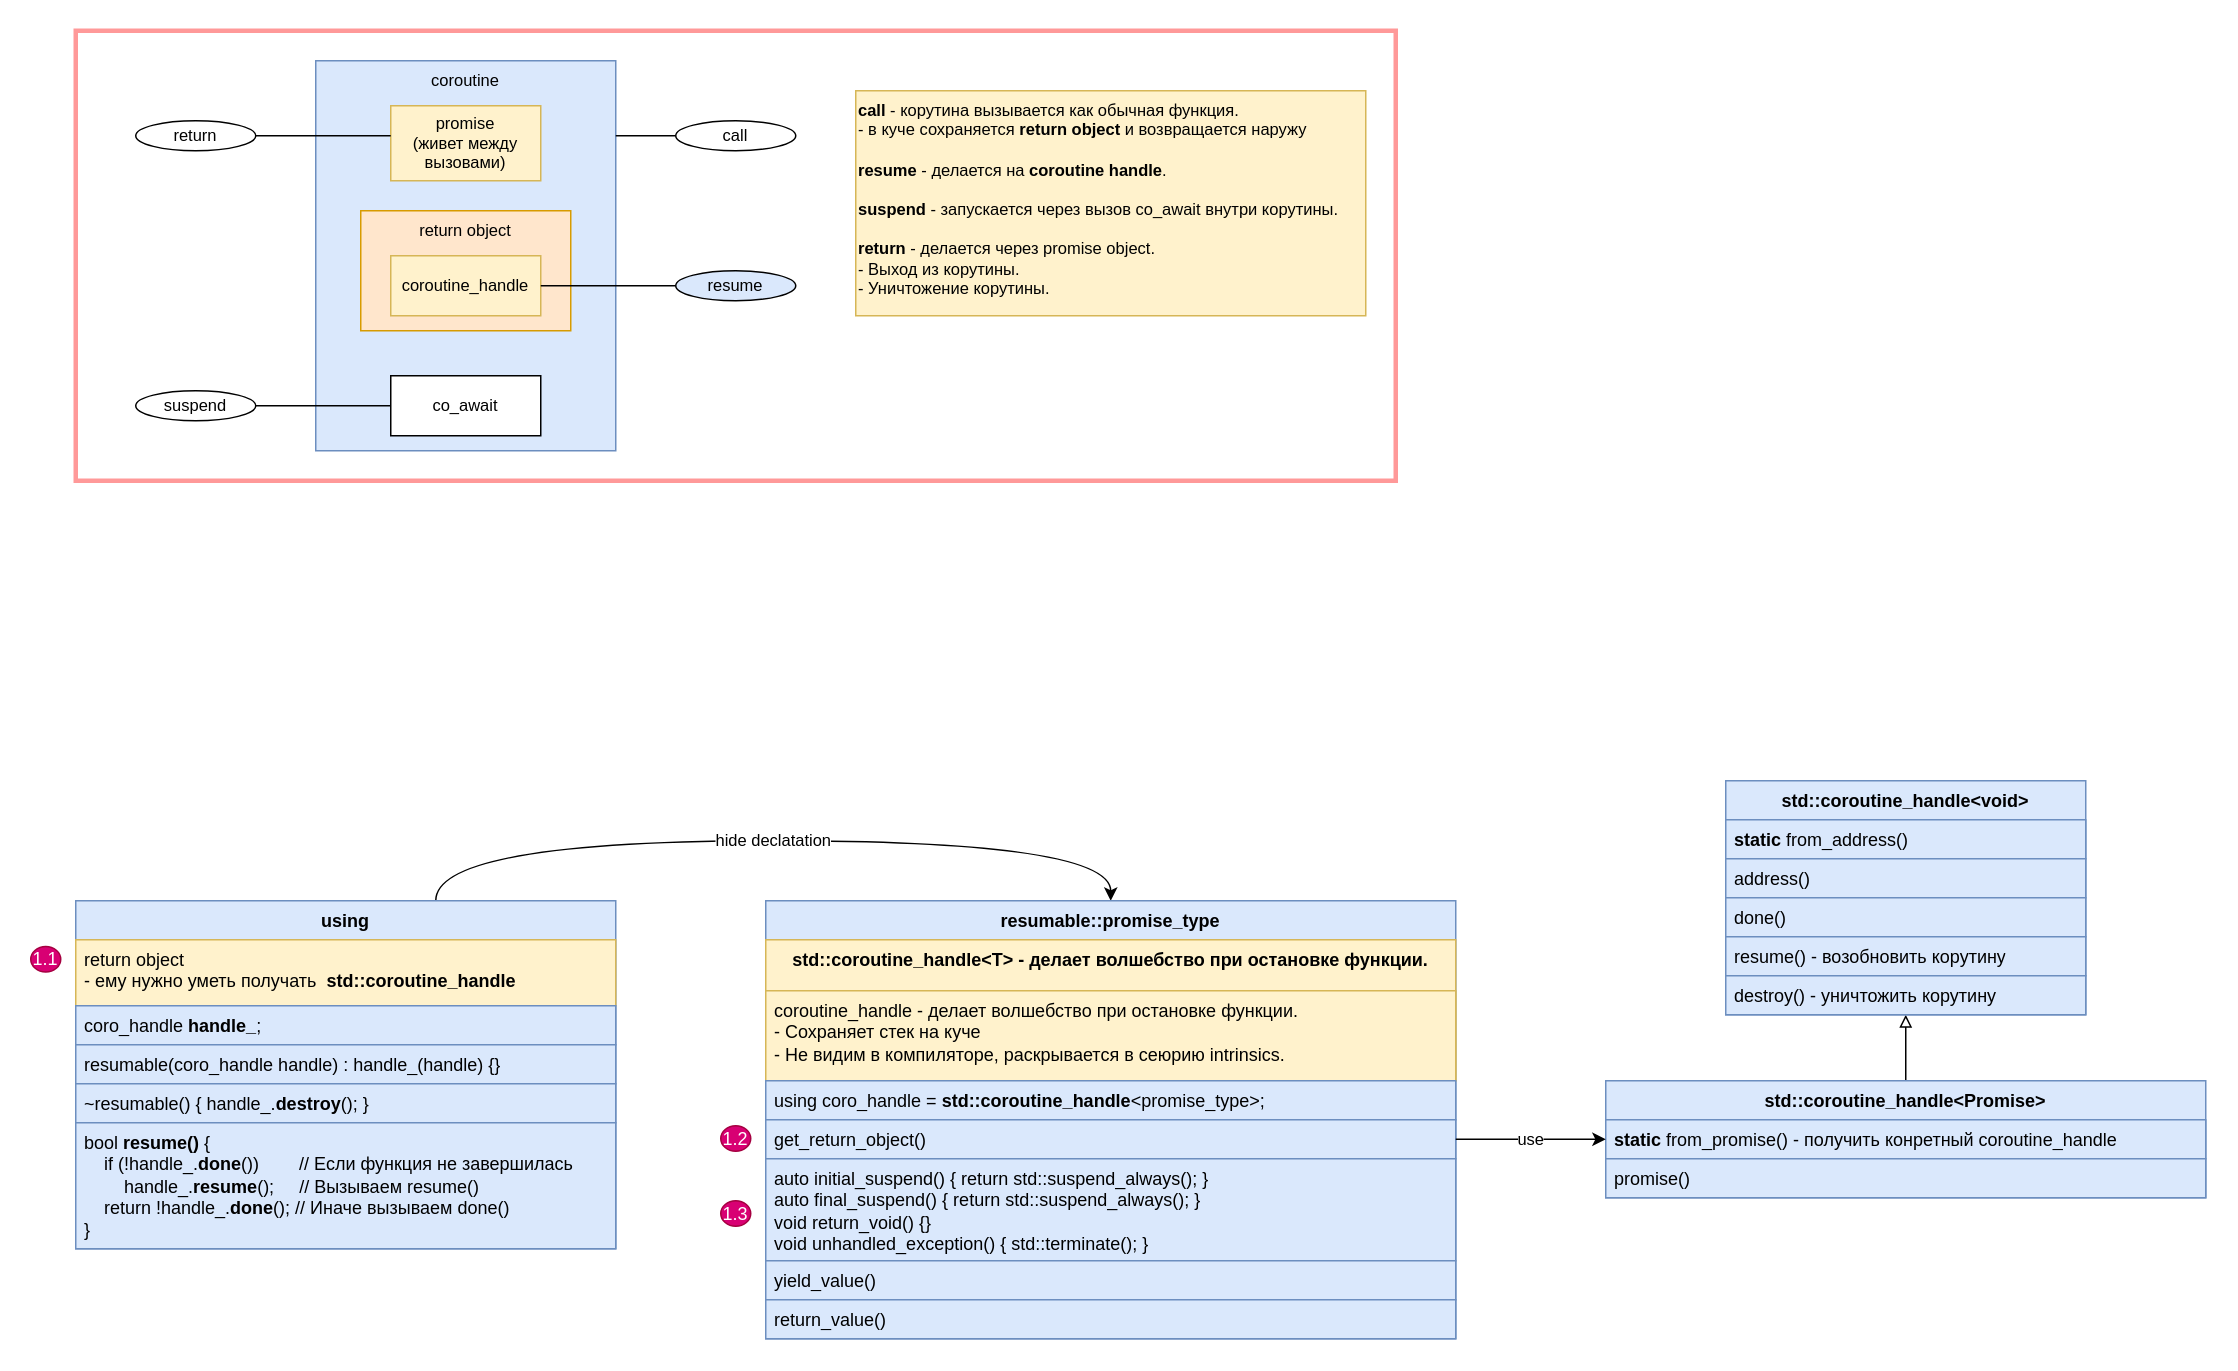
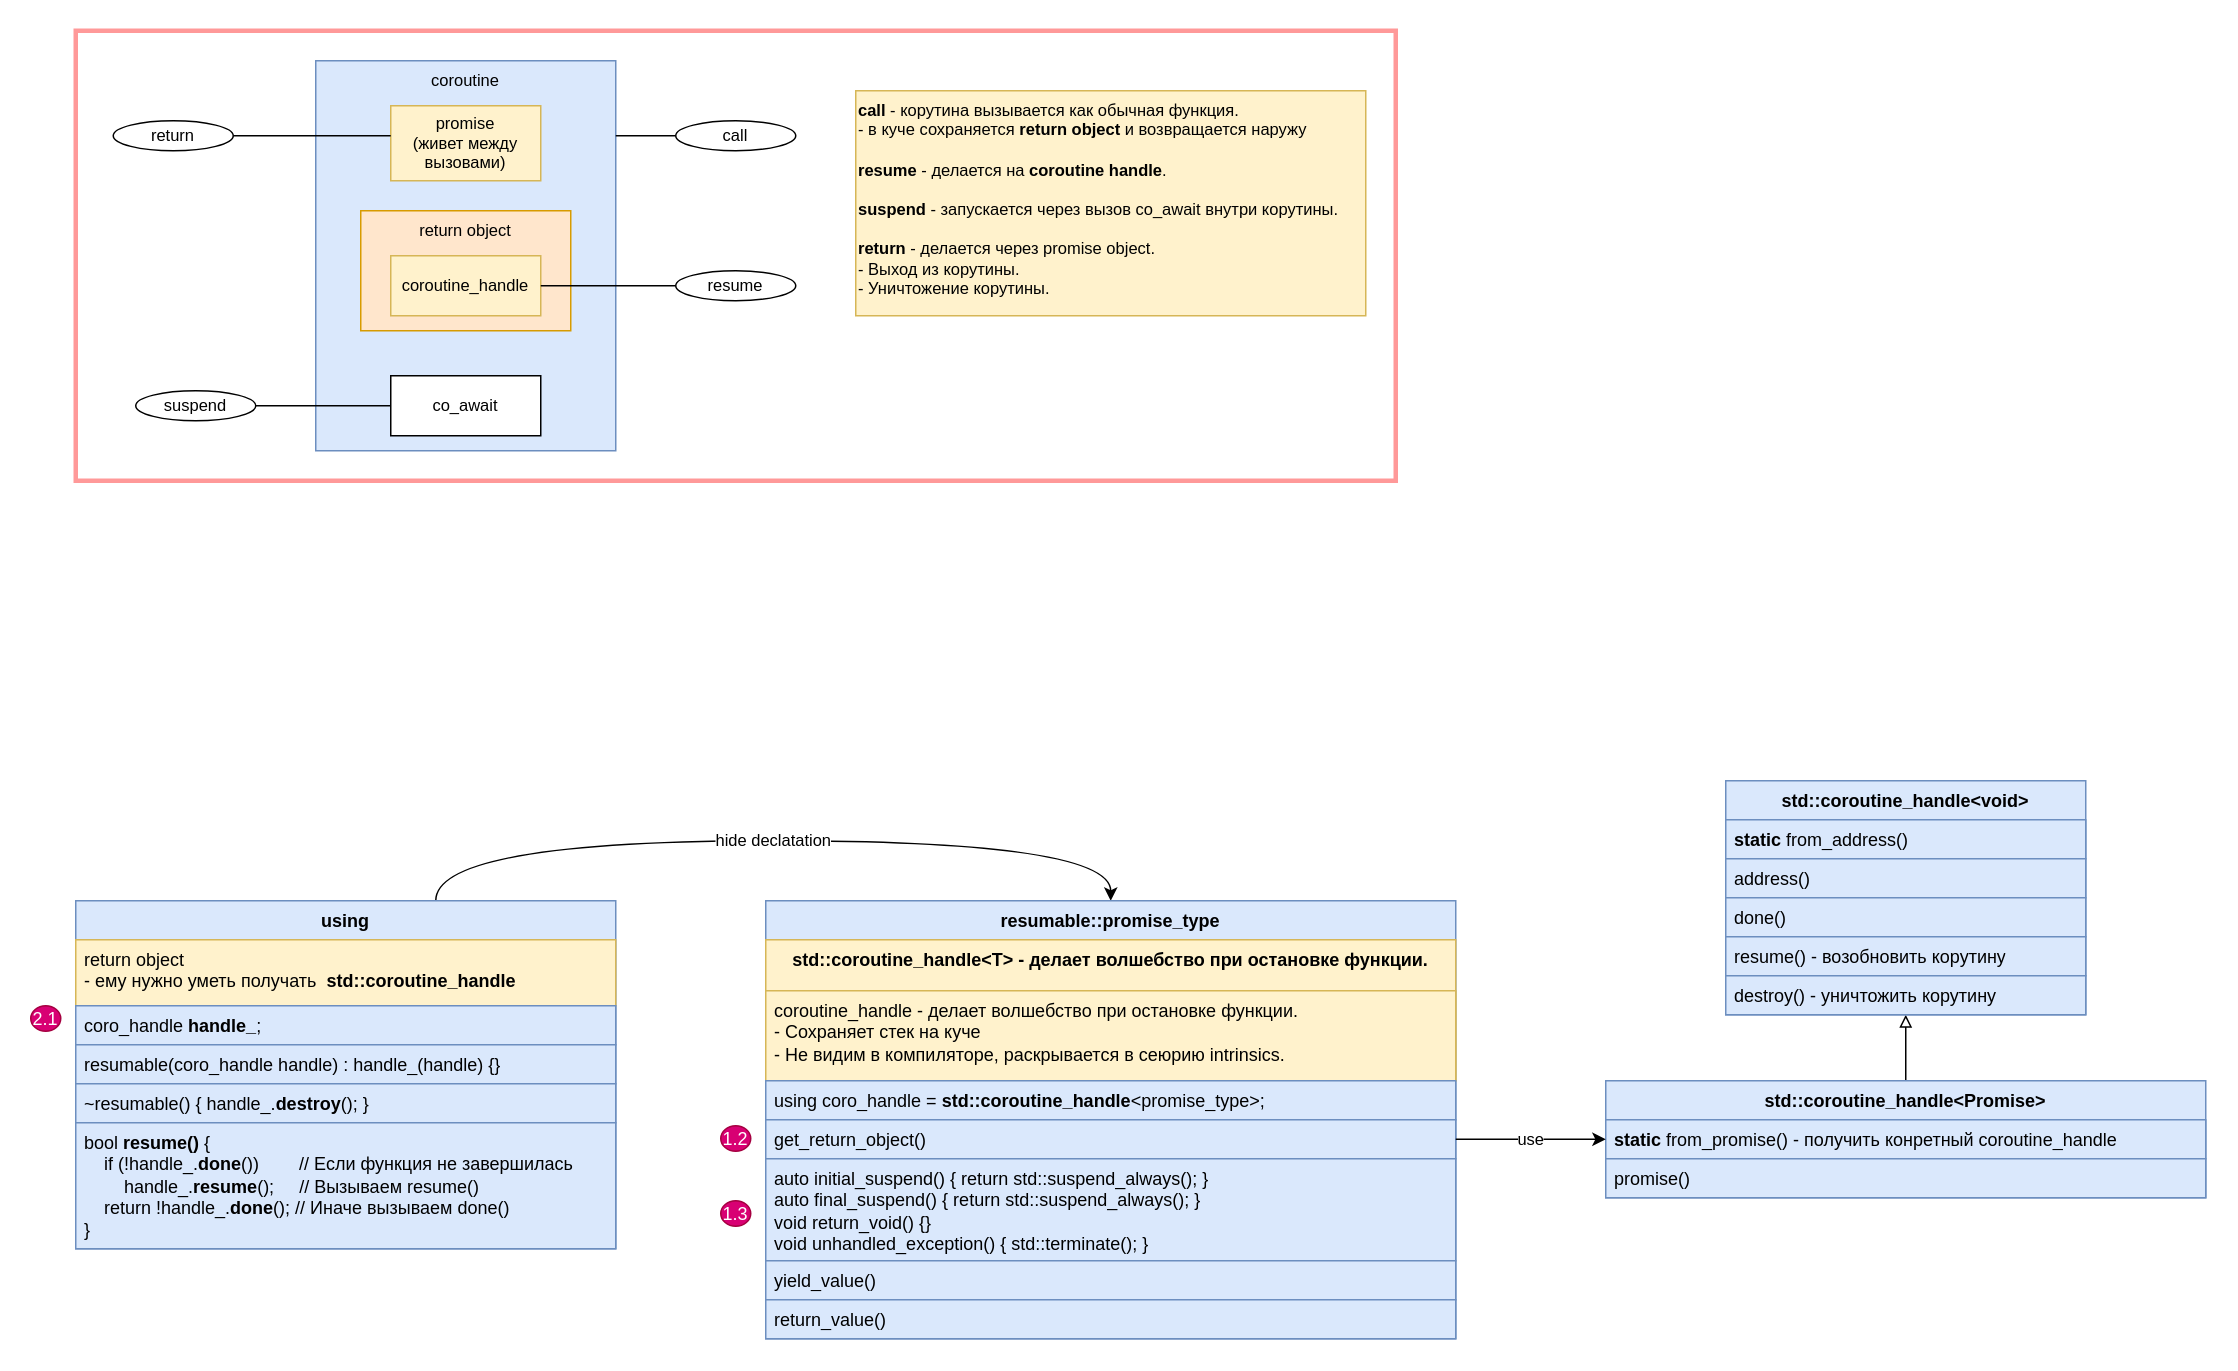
node "return": moved (196, 136) -> (173, 136)
node "resume": fillcolor #dae8fc -> #ffffff
node "1.1": removed
node "2.1": added
